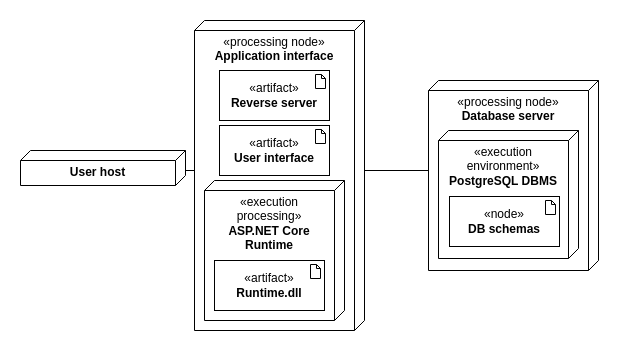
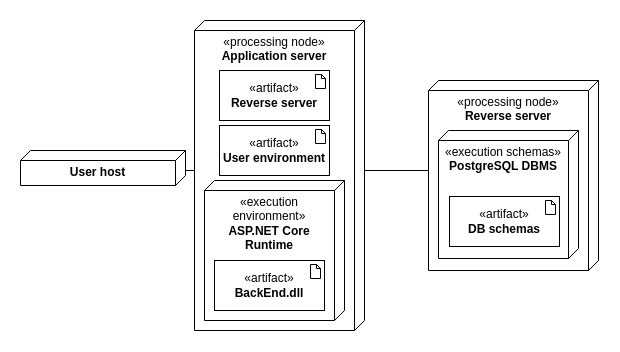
node "«processing node» Application interface": label "«processing node» Application interface" -> "«processing node» Application server"
node "«processing node» Database server": label "«processing node» Database server" -> "«processing node» Reverse server"
node "«artifact» User interface": label "«artifact» User interface" -> "«artifact» User environment"
node "«execution environment» PostgreSQL DBMS": label "«execution environment» PostgreSQL DBMS" -> "«execution schemas» PostgreSQL DBMS"
node "«execution processing» ASP.NET Core Runtime": label "«execution processing» ASP.NET Core Runtime" -> "«execution environment» ASP.NET Core Runtime"
node "«node» DB schemas": label "«node» DB schemas" -> "«artifact» DB schemas"
node "«artifact» Runtime.dll": label "«artifact» Runtime.dll" -> "«artifact» BackEnd.dll"
